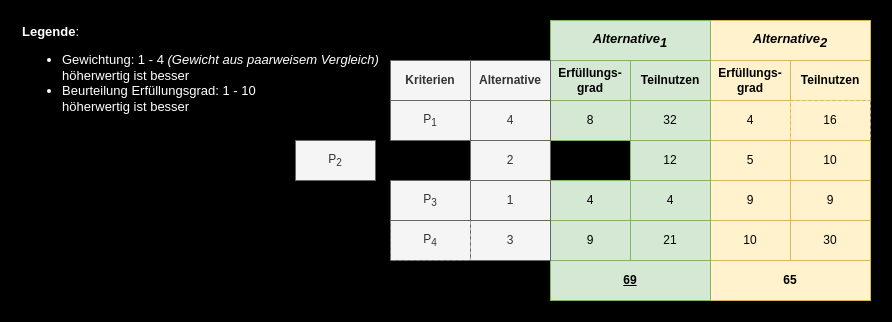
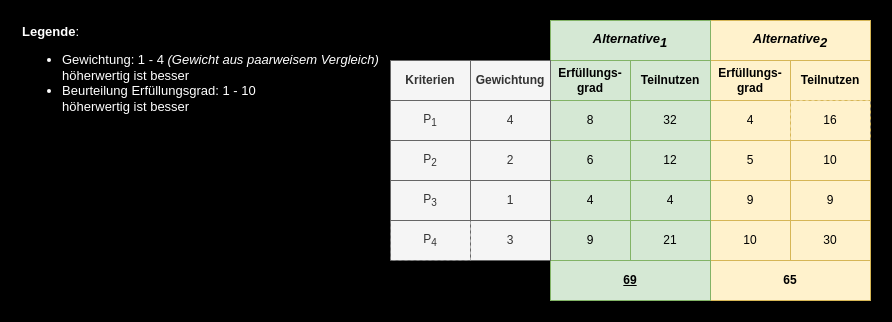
node "Alternative": label "Alternative" -> "Gewichtung"
node "P2": moved (336, 161) -> (431, 161)
node "6": added
